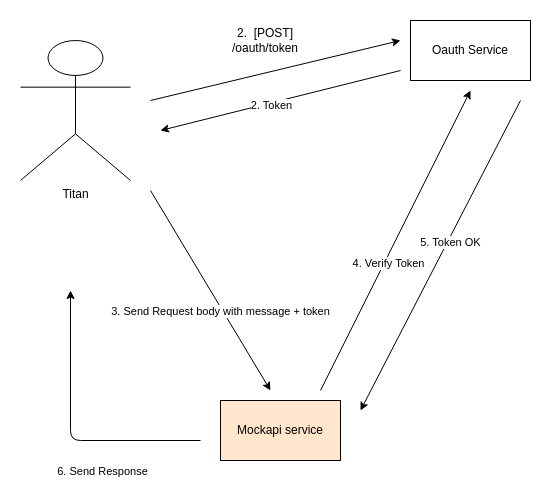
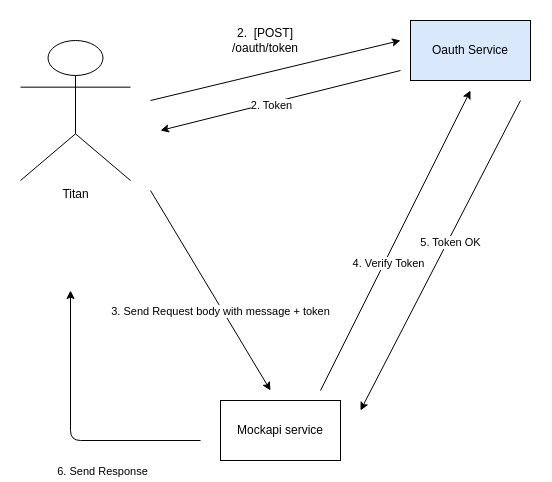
node "Oauth Service": fillcolor #ffffff -> #dae8fc
node "Mockapi service": fillcolor #ffe6cc -> #ffffff
